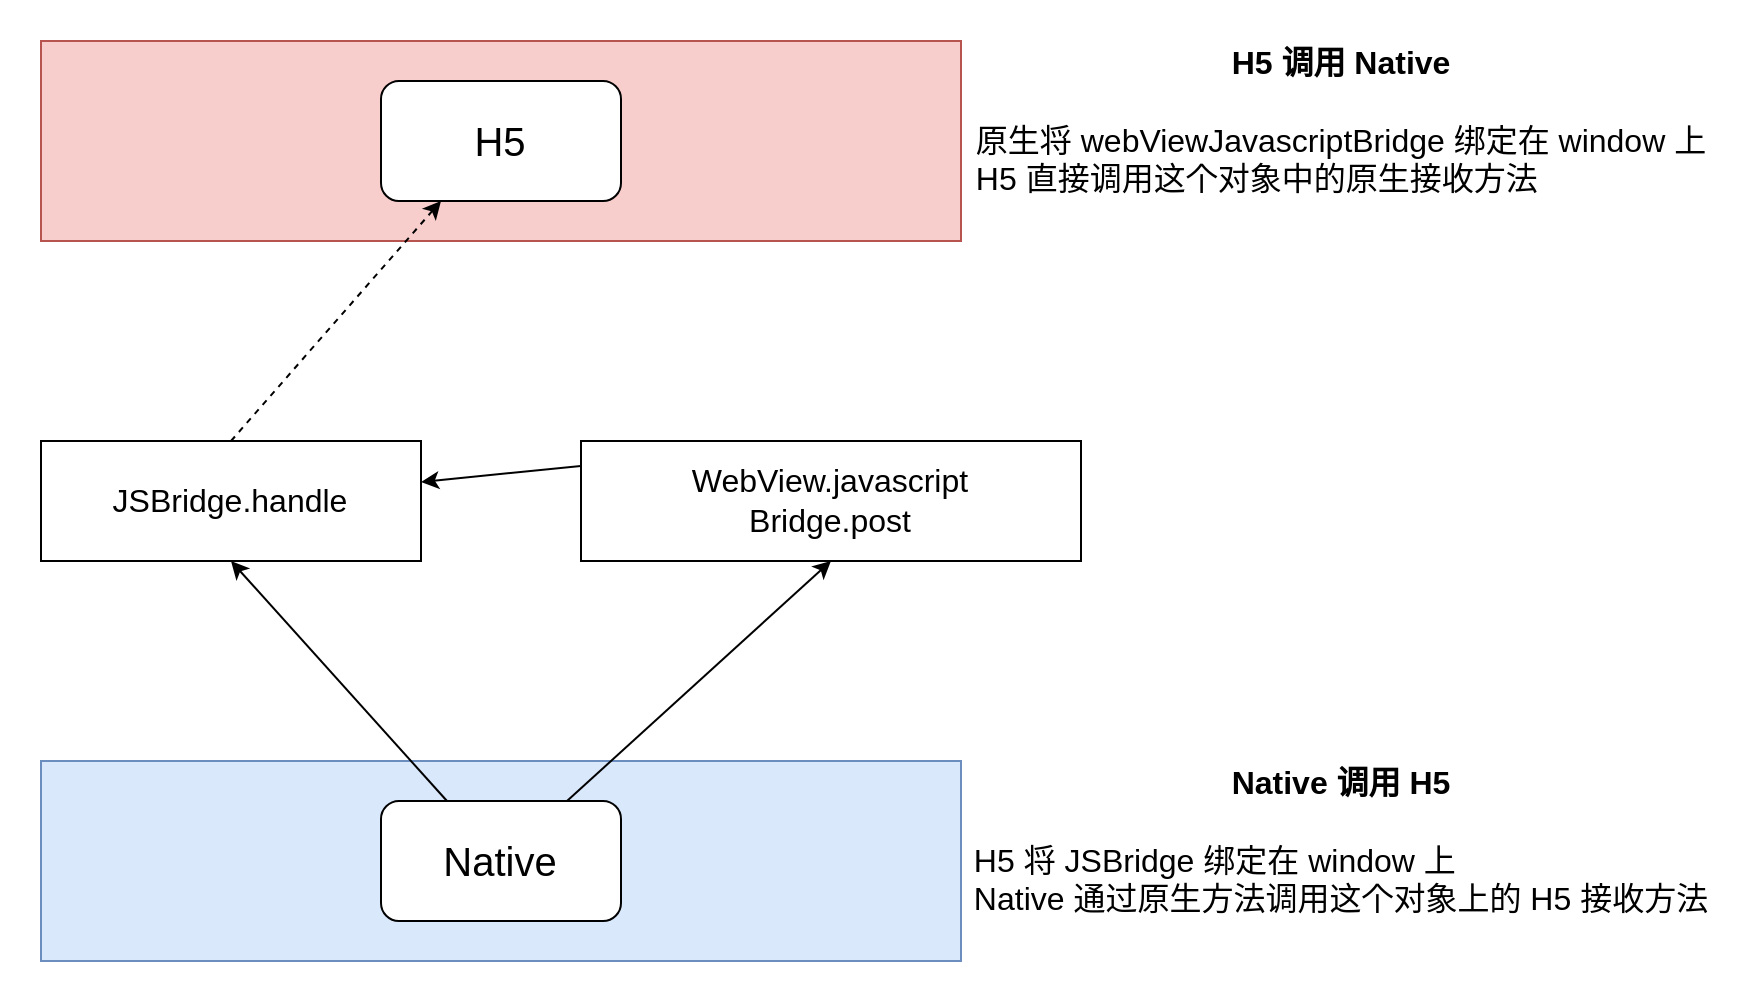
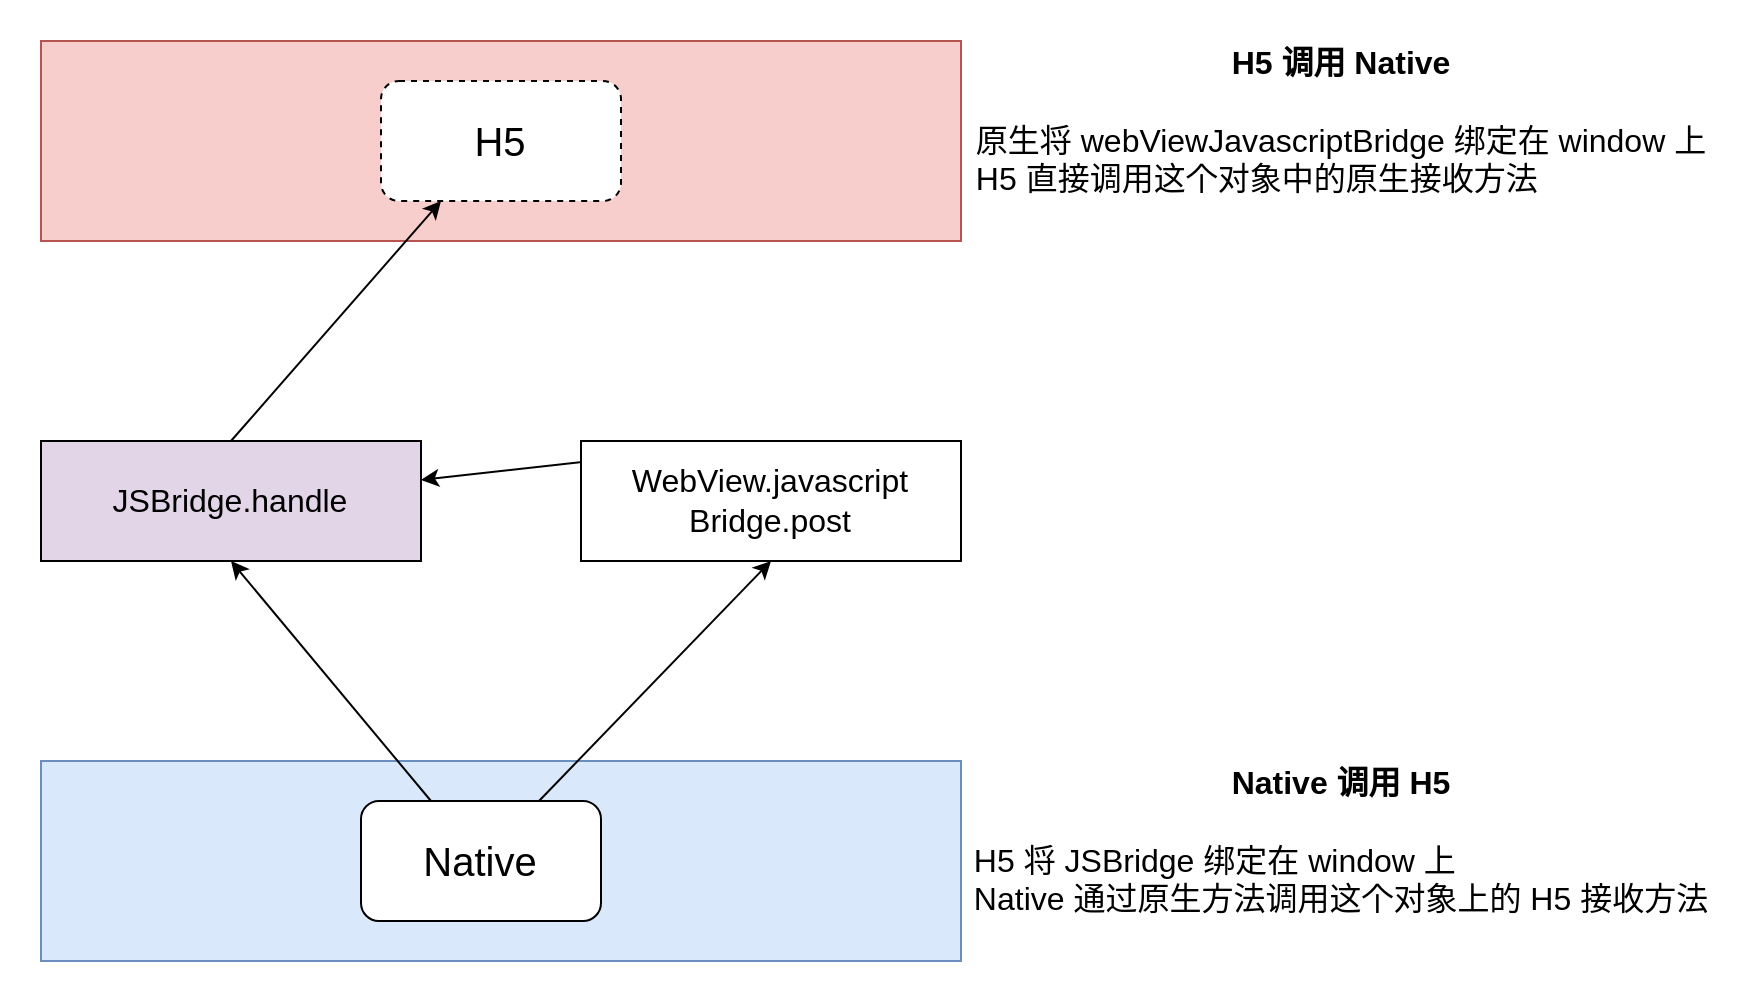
node "H5": style solid -> dashed
edge "JSBridge.handle" -> "H5": style dashed -> solid
node "JSBridge.handle": fillcolor #ffffff -> #e1d5e7
node "WebView.javascript Bridge.post": size 500x120 -> 380x120
node "Native": moved (501, 861) -> (481, 861)
